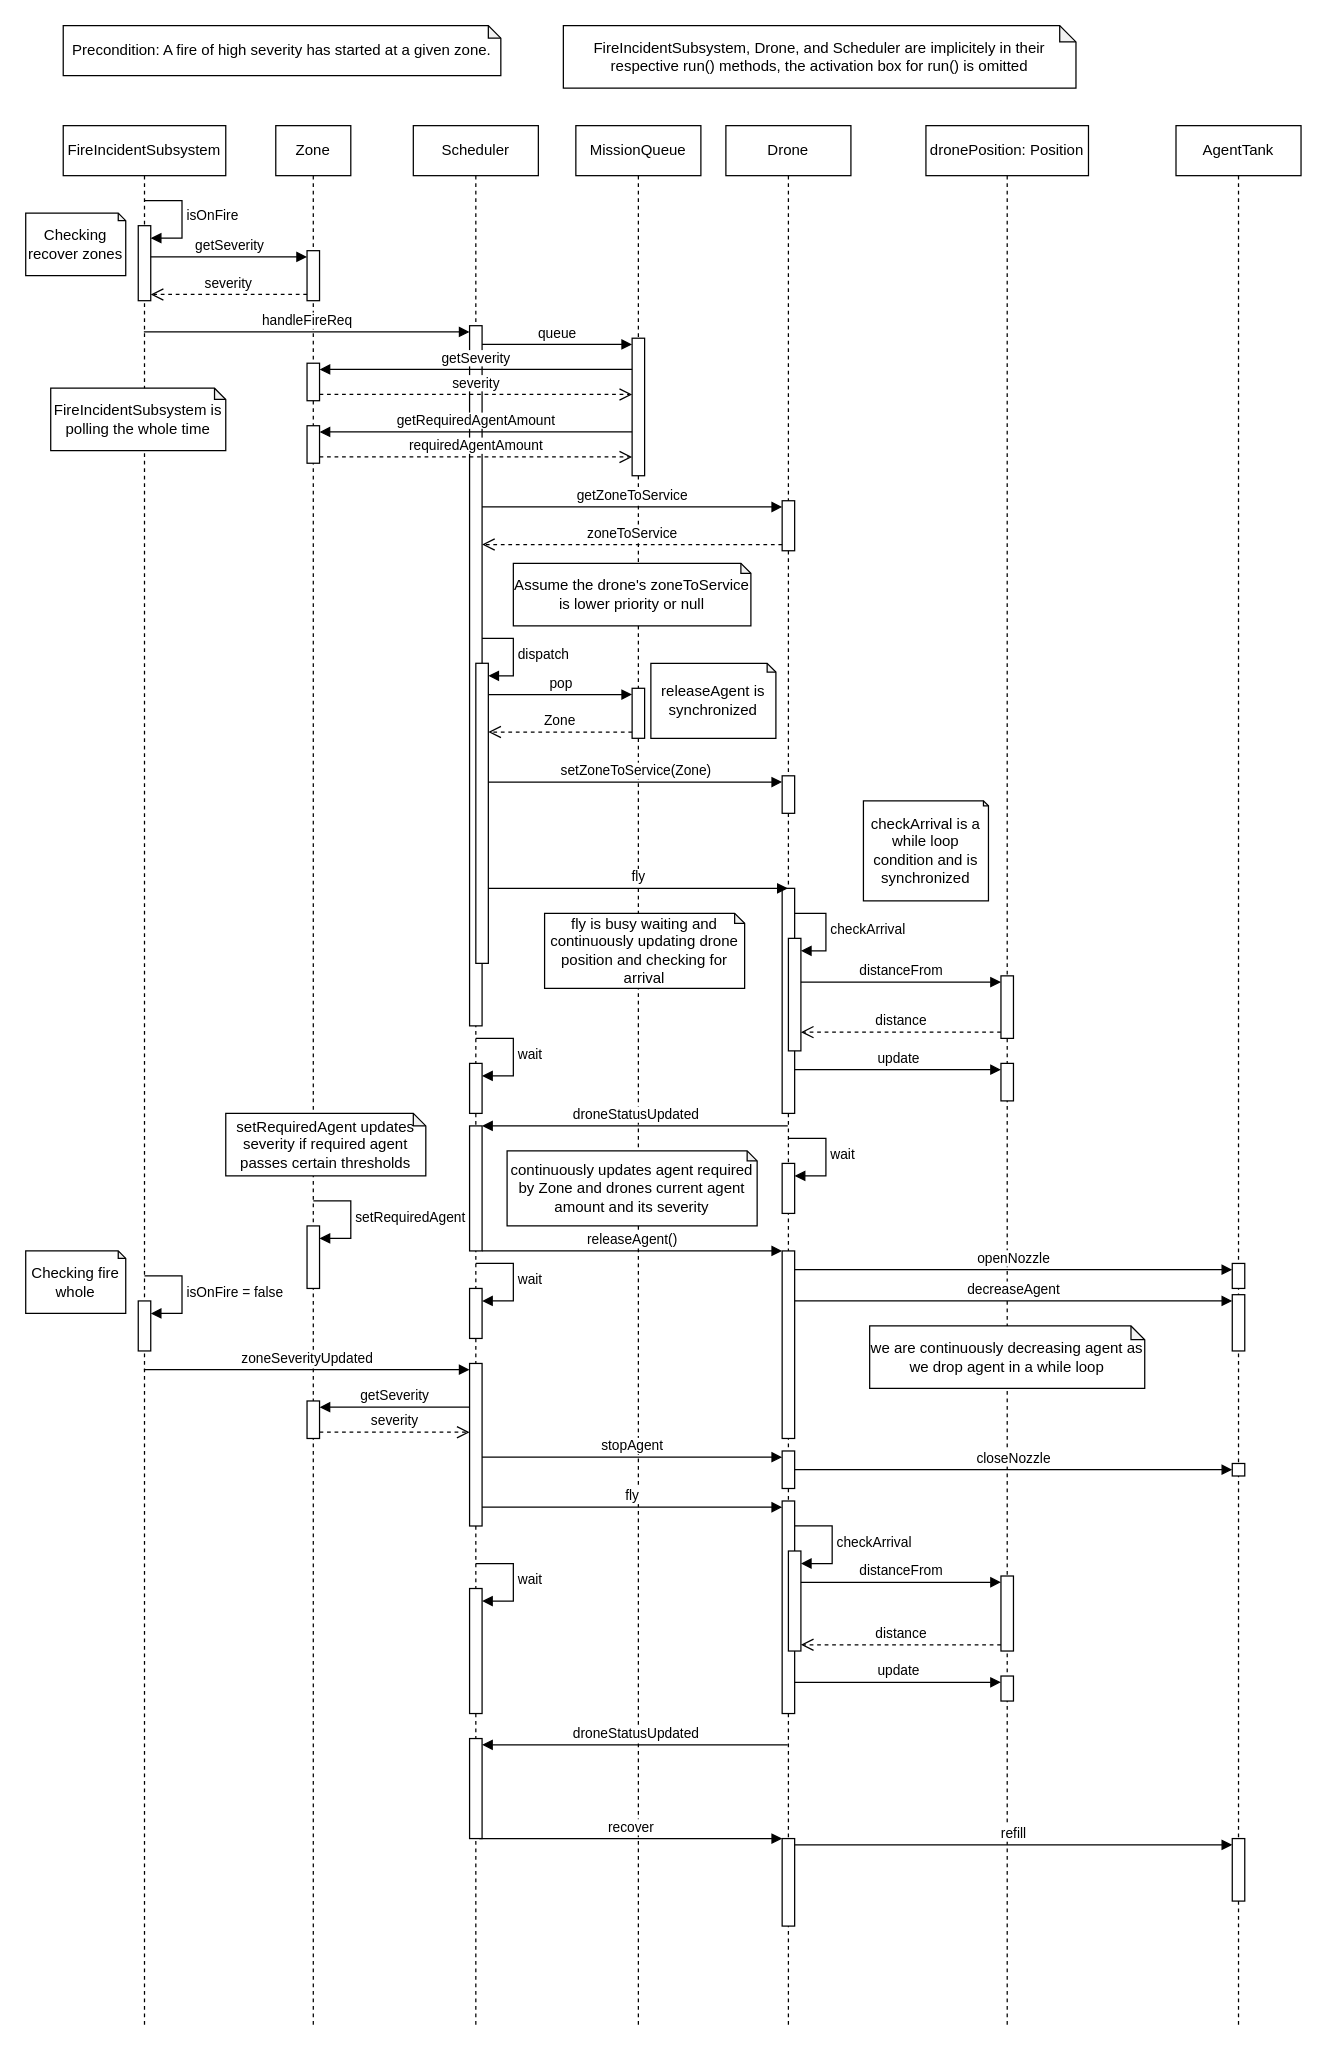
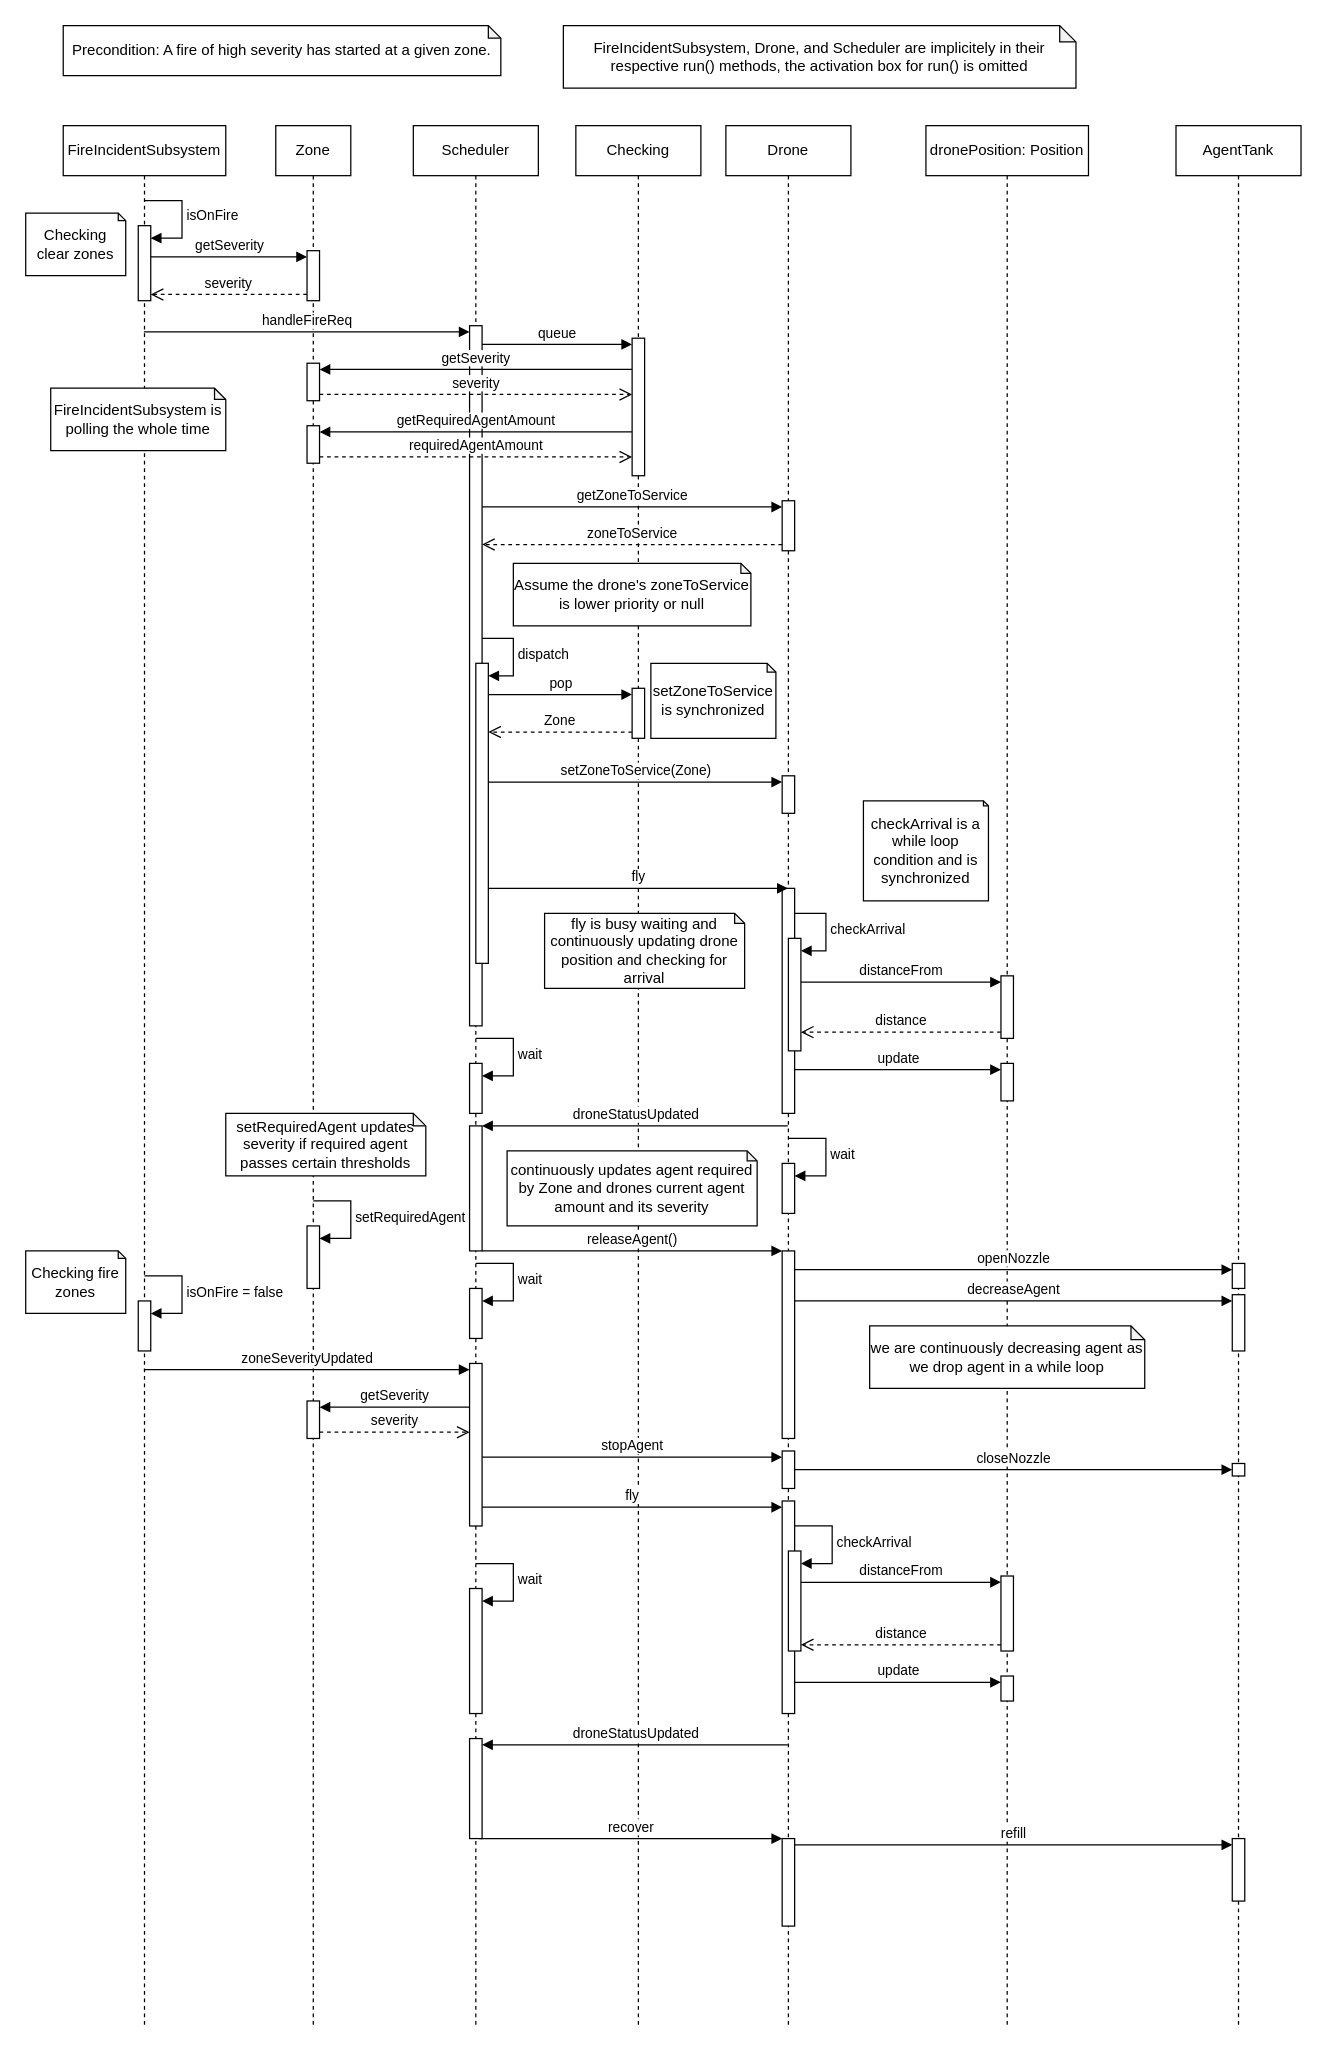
node "MissionQueue": label "MissionQueue" -> "Checking"
node "Checking recover zones": label "Checking recover zones" -> "Checking clear zones"
node "releaseAgent is synchronized": label "releaseAgent is synchronized" -> "setZoneToService is synchronized"
node "Checking fire whole": label "Checking fire whole" -> "Checking fire zones"
